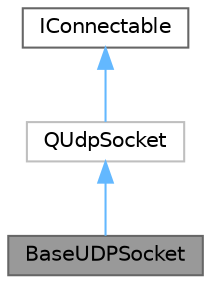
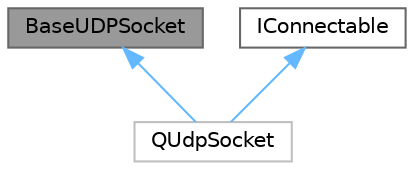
edge "BaseUDPSocket" -> "QUdpSocket": reversed
